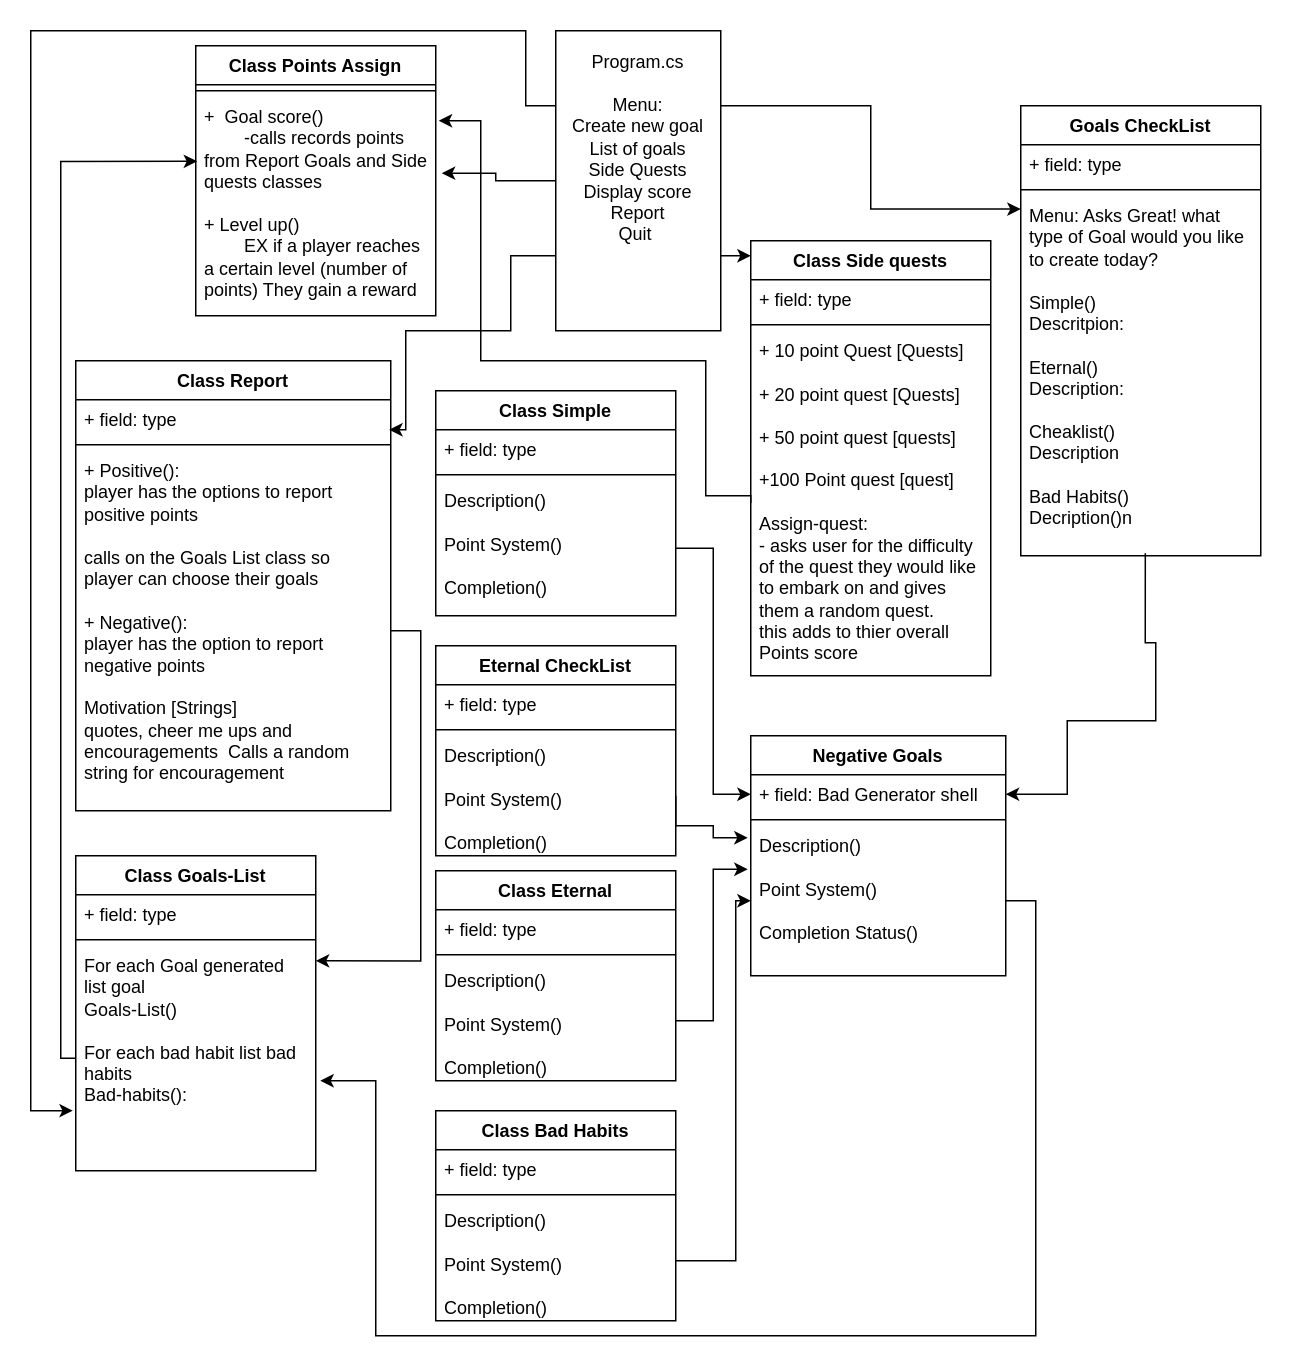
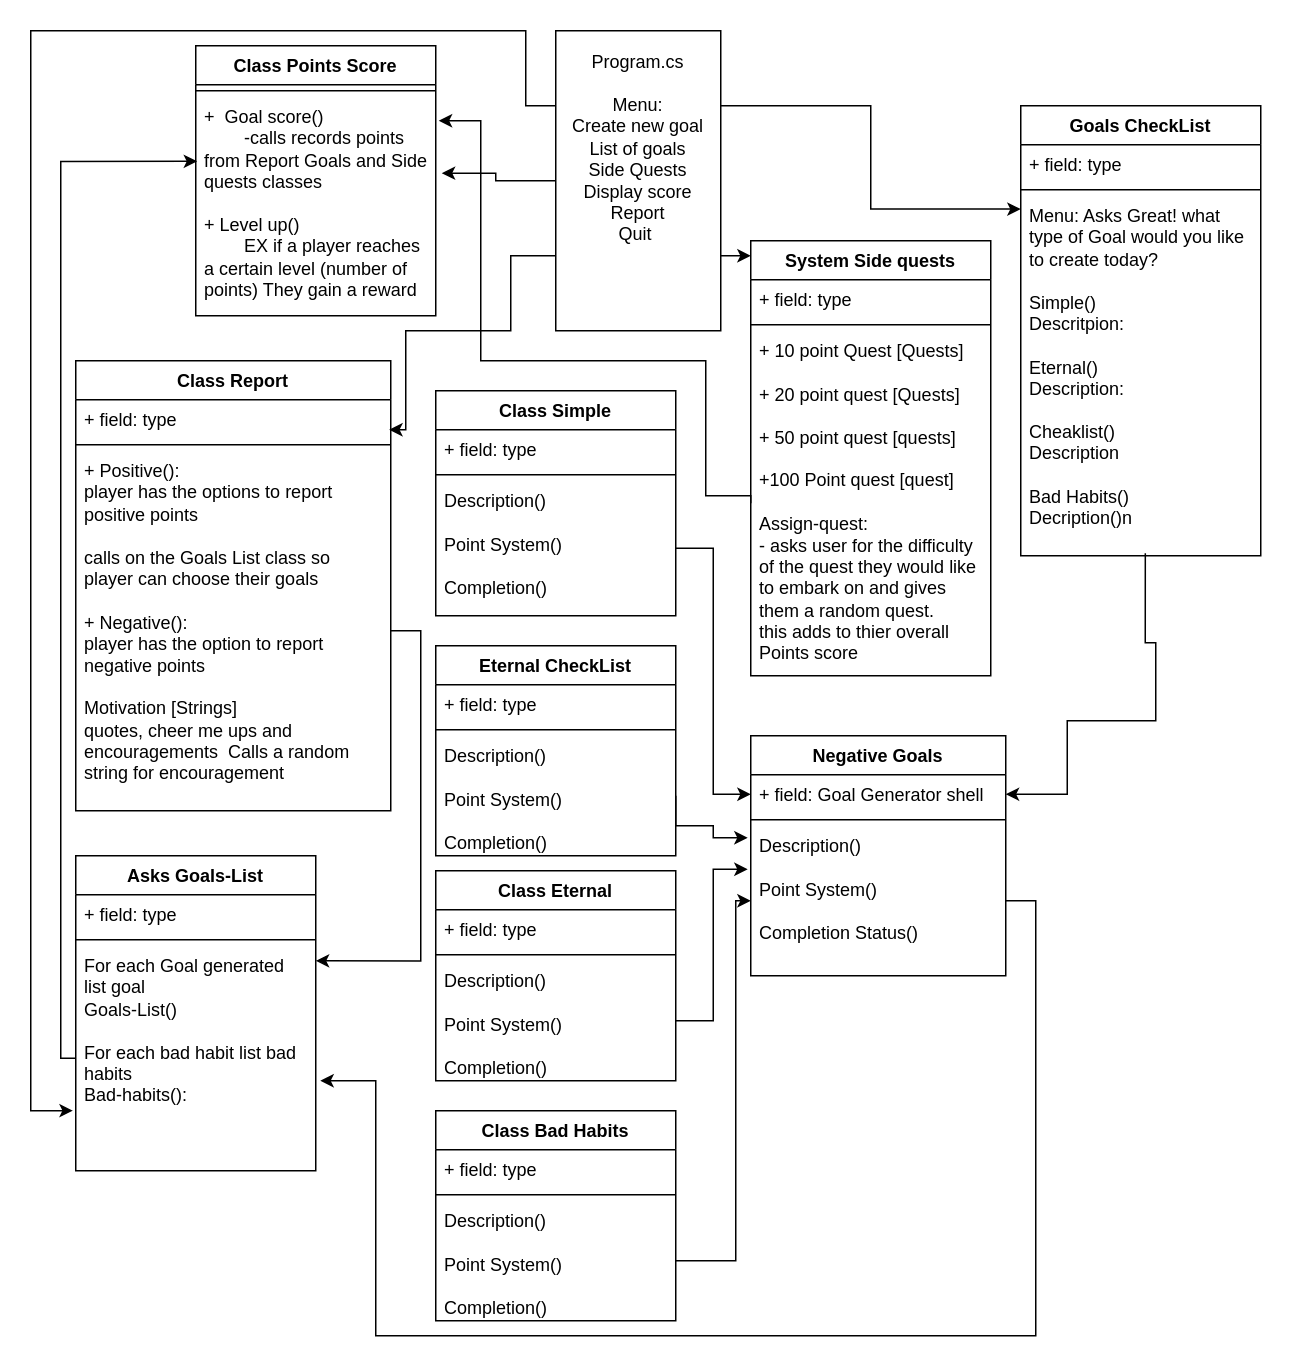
node "Class Points Assign": label "Class Points Assign" -> "Class Points Score"
node "Class Side quests": label "Class Side quests" -> "System Side quests"
node "+ field: Bad Generator shell": label "+ field: Bad Generator shell" -> "+ field: Goal Generator shell"
node "Class Goals-List": label "Class Goals-List" -> "Asks Goals-List"
